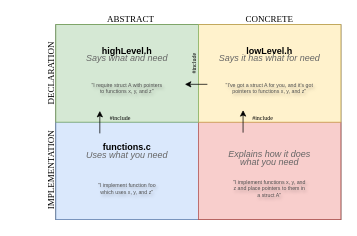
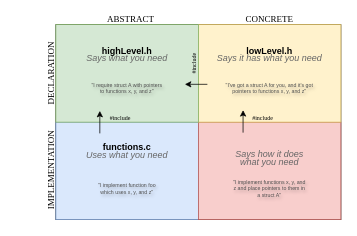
node "Says what and need": label "Says what and need" -> "Says what you need"
node "Says it has what for need": label "Says it has what for need" -> "Says it has what you need"
node "Explains how it does what you need": label "Explains how it does what you need" -> "Says how it does what you need"
